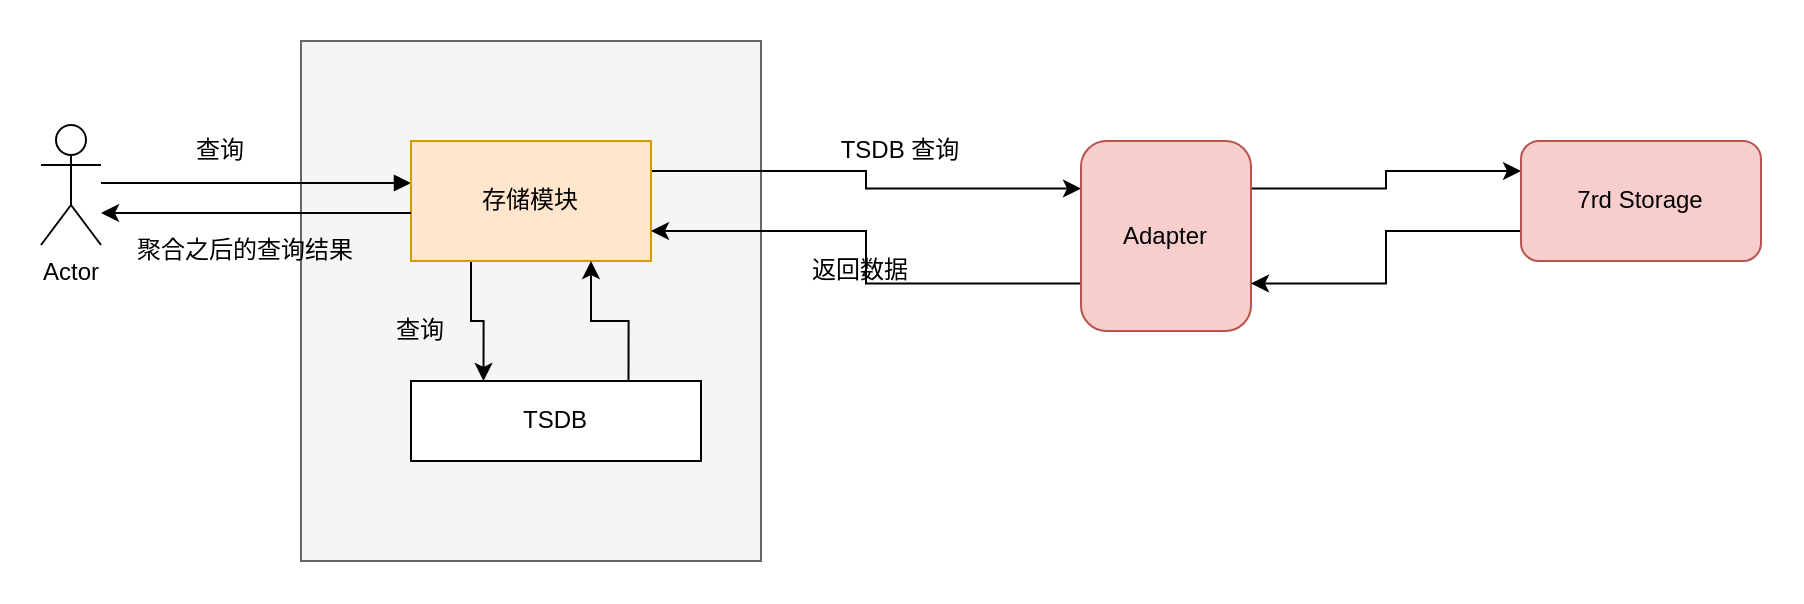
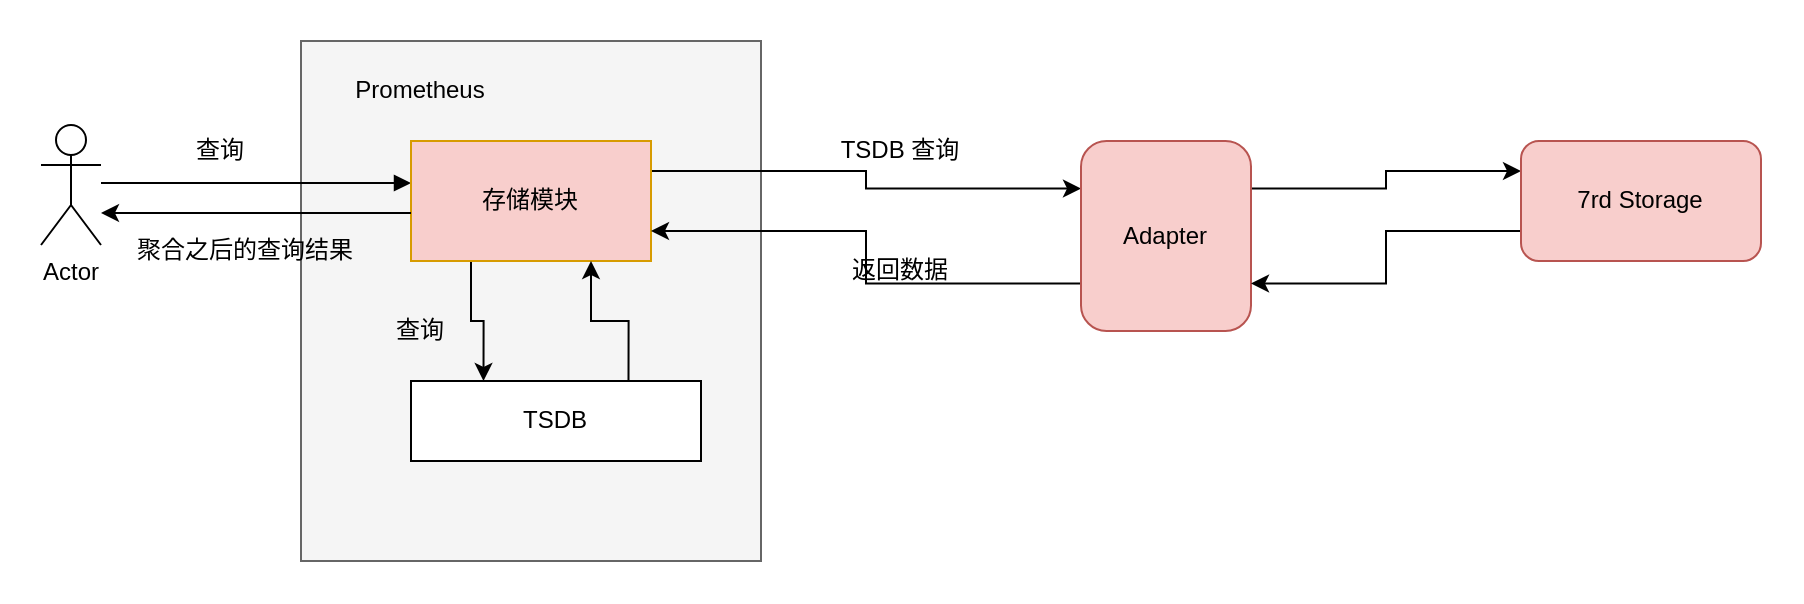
node "Prometheus": added
node "存储模块": fillcolor #ffe6cc -> #f8cecc
node "返回数据": moved (861, 271) -> (901, 271)
